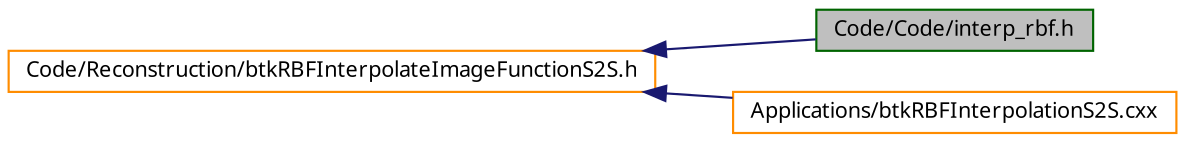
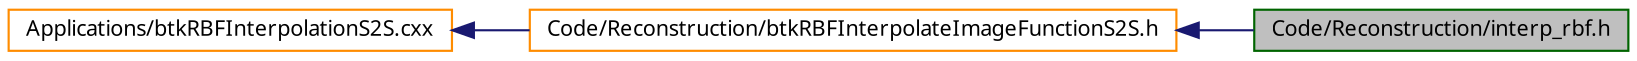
node "Code/Code/interp_rbf.h": label "Code/Code/interp_rbf.h" -> "Code/Reconstruction/interp_rbf.h"
edge "Applications/btkRBFInterpolationS2S.cxx" -> "Code/Reconstruction/btkRBFInterpolateImageFunctionS2S.h": reversed
